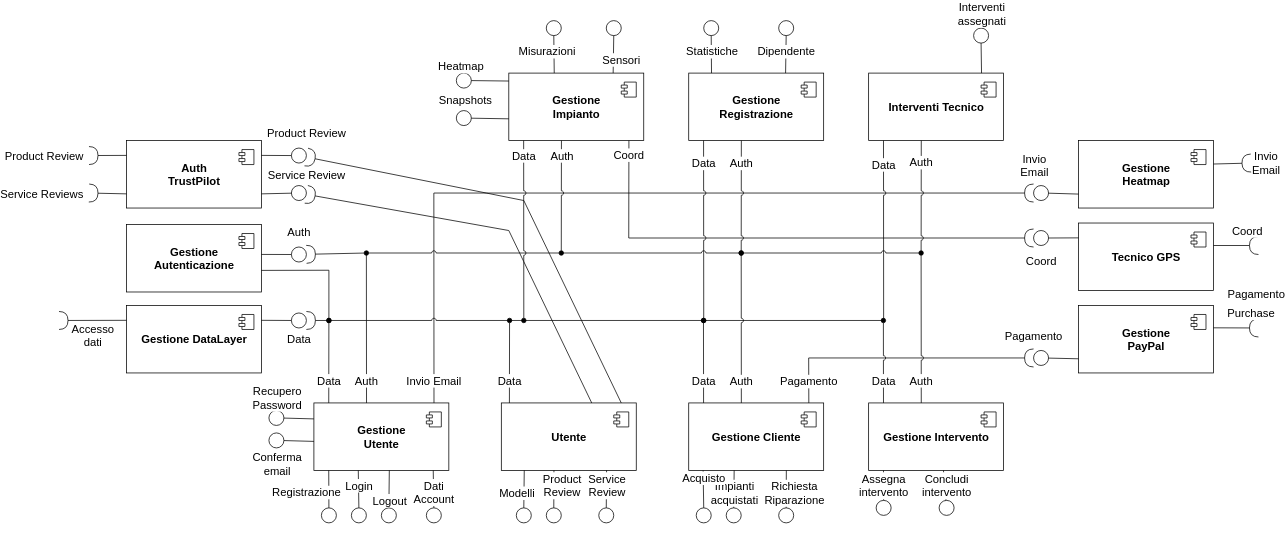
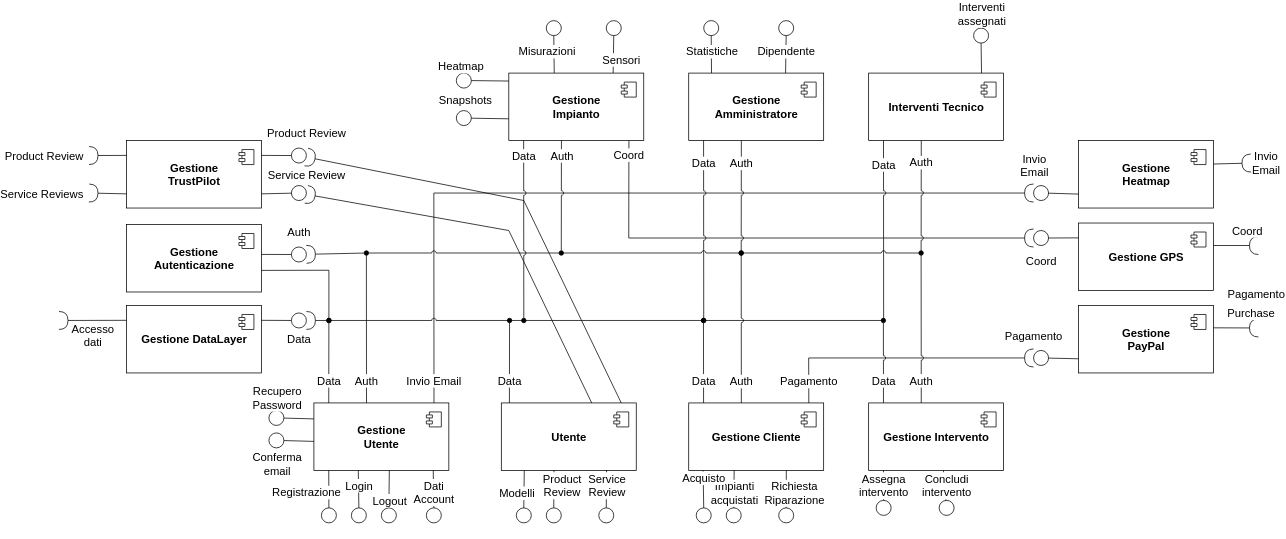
node "Gestione Registrazione": label "Gestione Registrazione" -> "Gestione Amministratore"
node "Auth TrustPilot": label "Auth TrustPilot" -> "Gestione TrustPilot"
node "Tecnico GPS": label "Tecnico GPS" -> "Gestione GPS"
